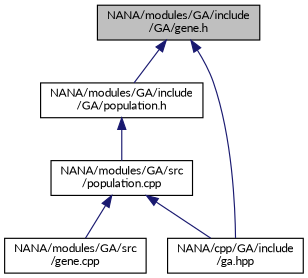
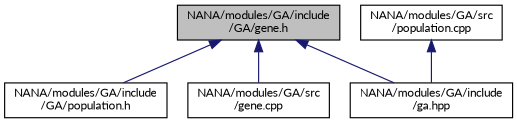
edge "NANA/modules/GA/src /population.cpp" -> "NANA/modules/GA/include /GA/population.h": removed
edge "NANA/modules/GA/src /gene.cpp" -> "NANA/modules/GA/src /population.cpp": now "NANA/modules/GA/src /gene.cpp" -> "NANA/modules/GA/include /GA/gene.h"
node "NANA/cpp/GA/include /ga.hpp": label "NANA/cpp/GA/include /ga.hpp" -> "NANA/modules/GA/include /ga.hpp"
